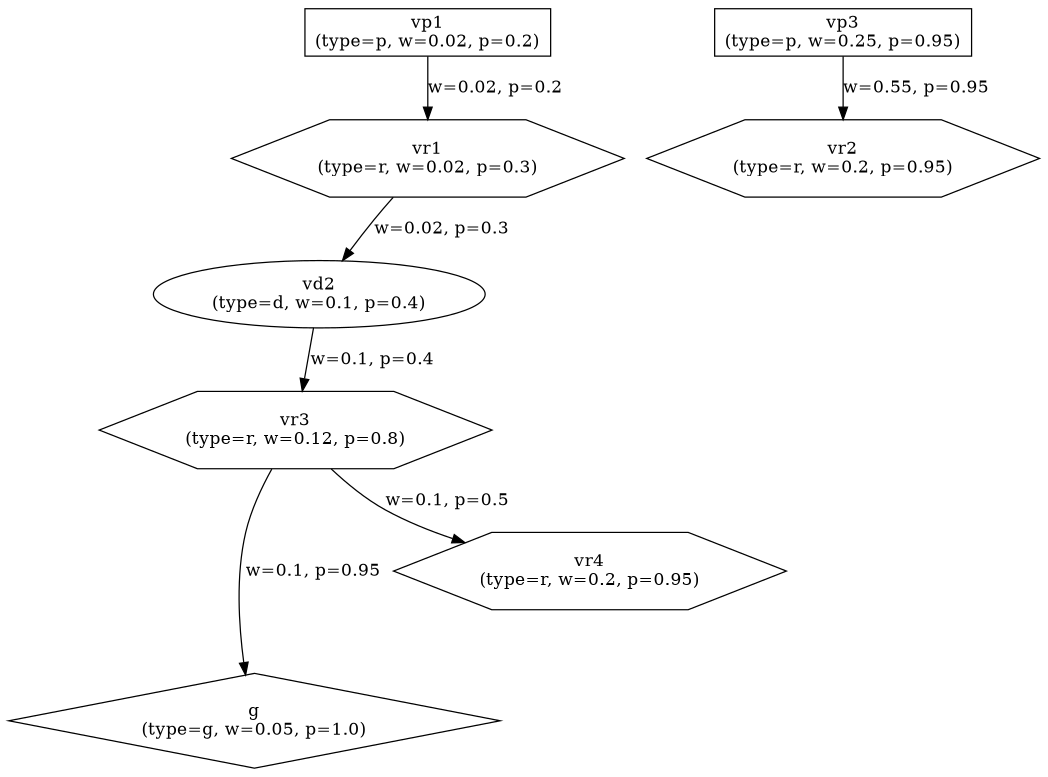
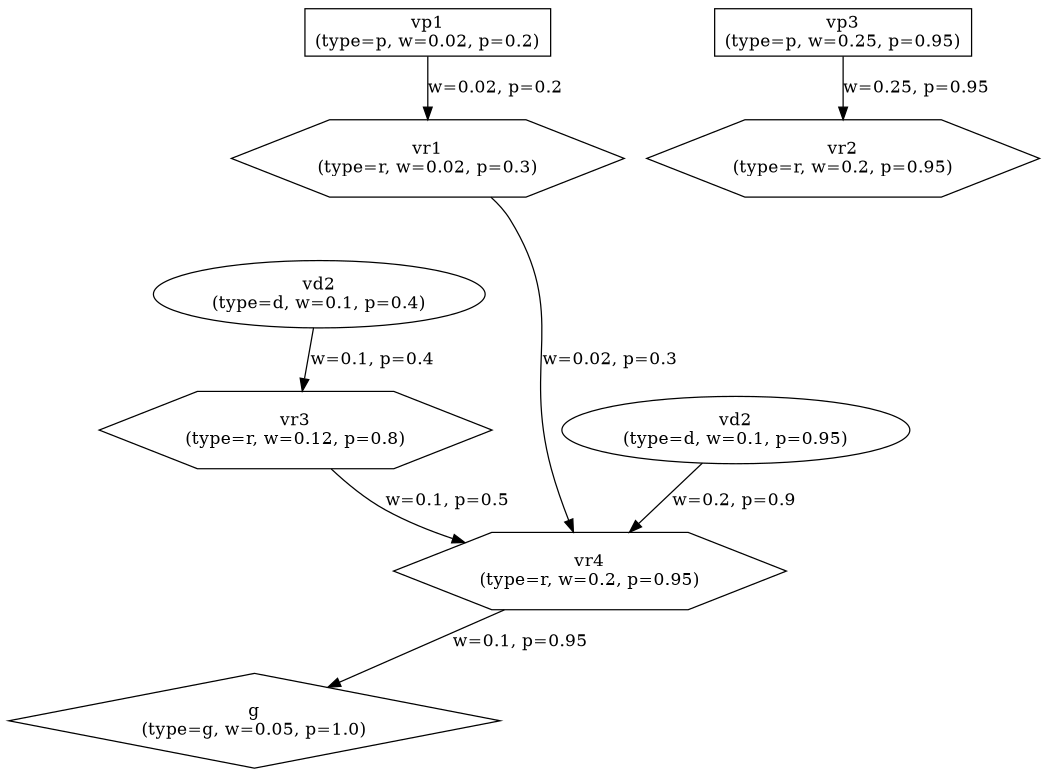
edge "vp3 (type=p, w=0.25, p=0.95)" -> "vr2 (type=r, w=0.2, p=0.95)": label "w=0.55, p=0.95" -> "w=0.25, p=0.95"
edge "vr1 (type=r, w=0.02, p=0.3)" -> "vd2 (type=d, w=0.1, p=0.4)": now "vr1 (type=r, w=0.02, p=0.3)" -> "vr4 (type=r, w=0.2, p=0.95)"
node "vd2 (type=d, w=0.1, p=0.95)": added
edge "vr3 (type=r, w=0.12, p=0.8)" -> "g (type=g, w=0.05, p=1.0)": now "vr4 (type=r, w=0.2, p=0.95)" -> "g (type=g, w=0.05, p=1.0)"
